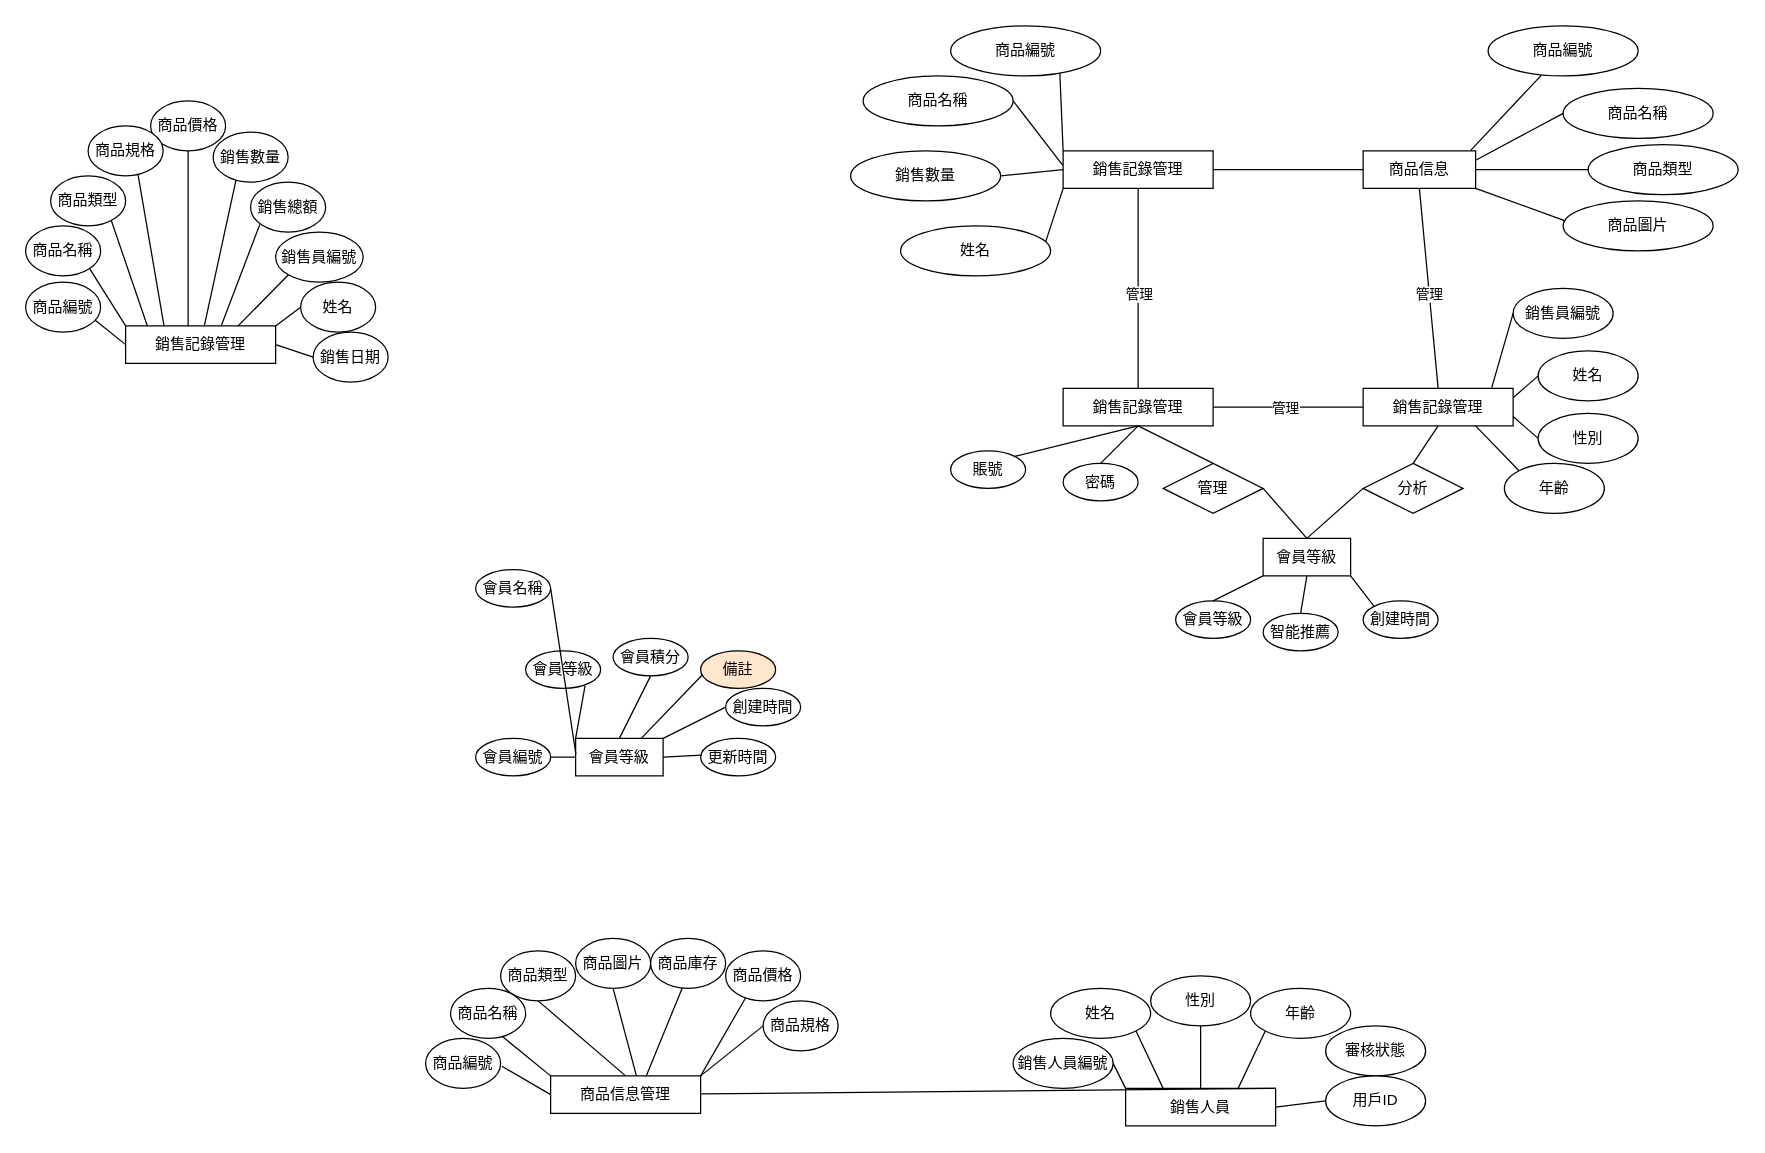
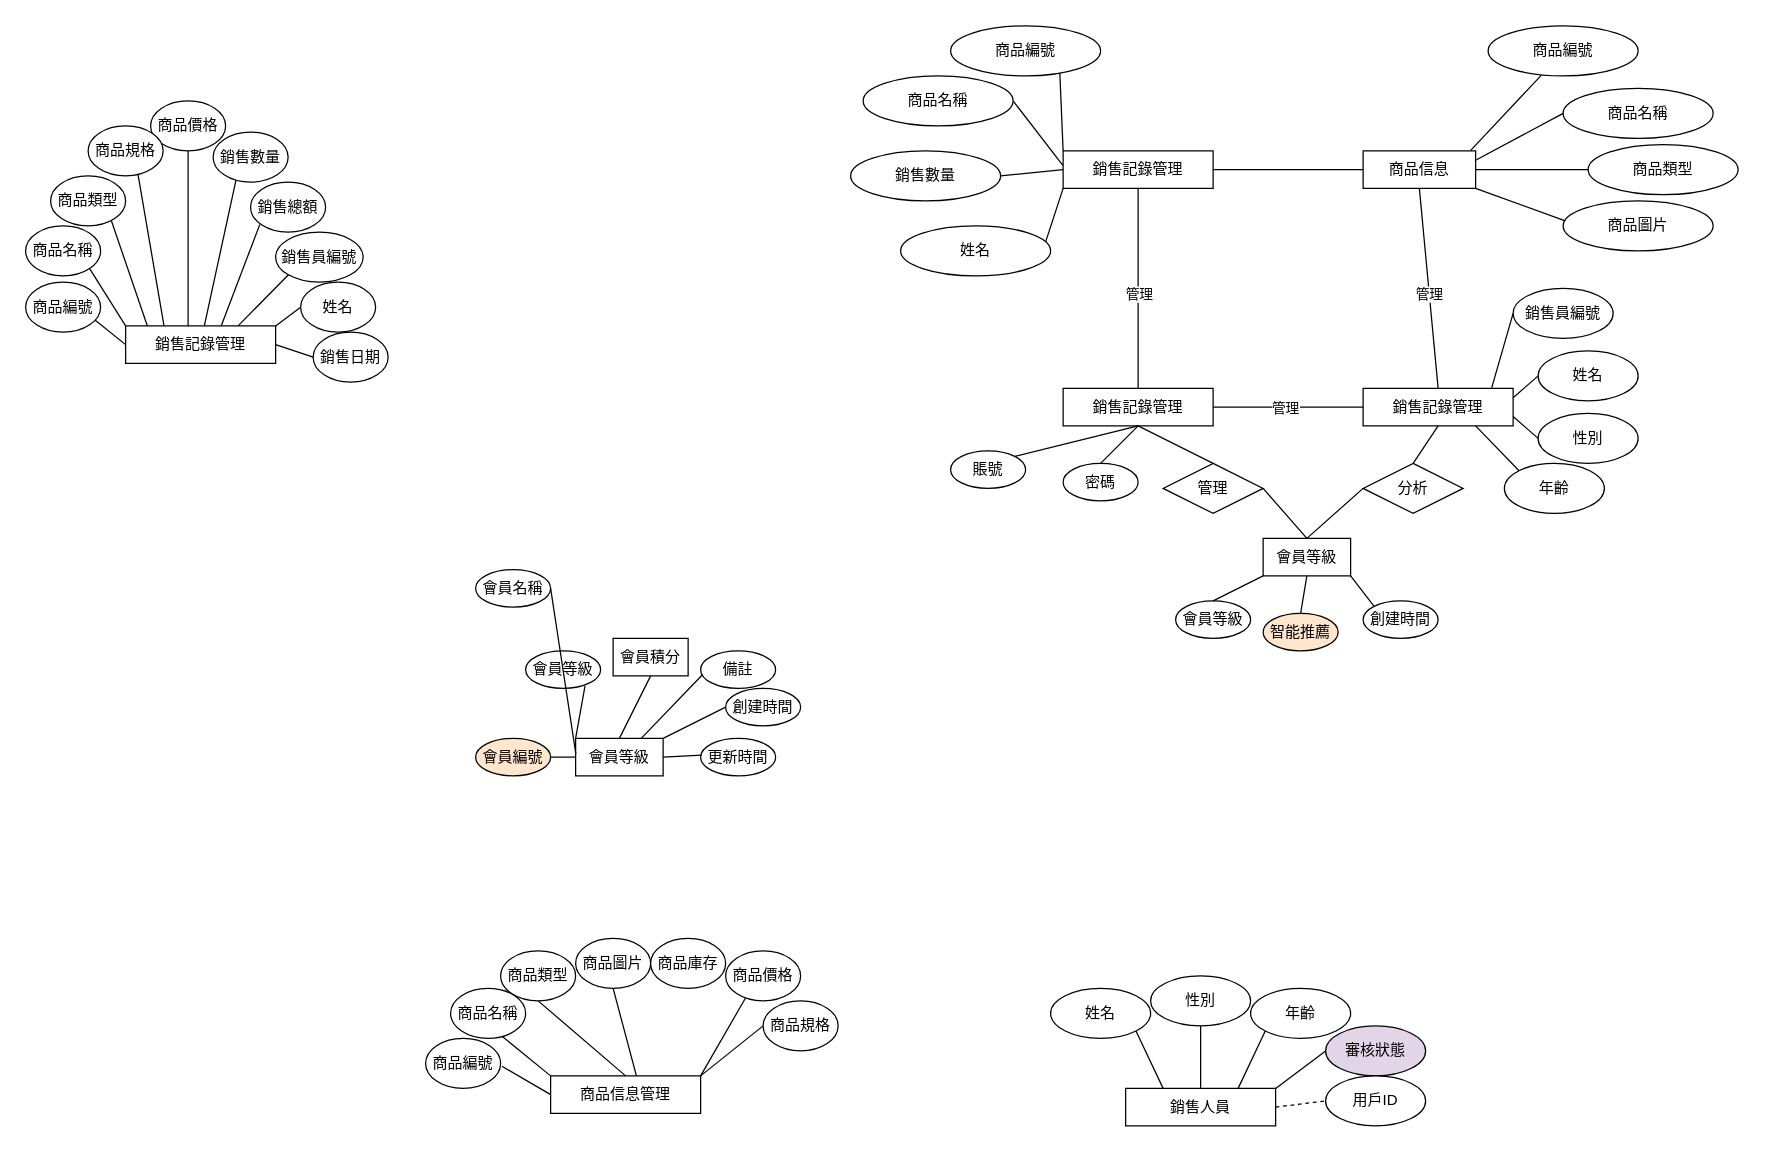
node "智能推薦": fillcolor #ffffff -> #ffe6cc
node "會員積分": shape ellipse -> rectangle
node "備註": fillcolor #ffe6cc -> #ffffff
node "會員編號": fillcolor #ffffff -> #ffe6cc
edge "商品庫存" -- "商品信息管理": removed
node "審核狀態": fillcolor #ffffff -> #e1d5e7
node "銷售人員編號": removed
edge "銷售人員編號" -- "銷售人員": removed
edge "商品信息管理" -- "銷售人員": now "審核狀態" -- "銷售人員"
edge "用戶ID" -- "銷售人員": style solid -> dashed
